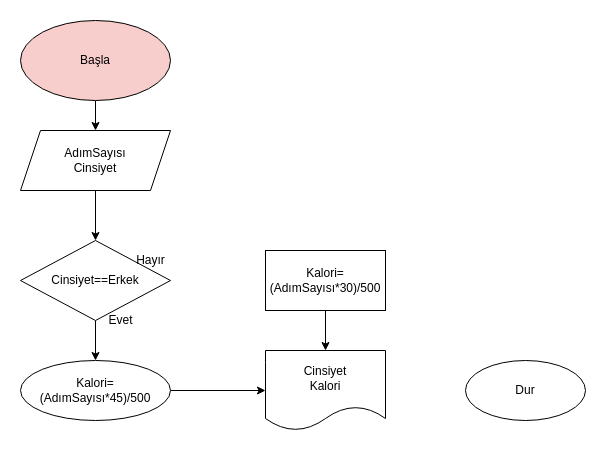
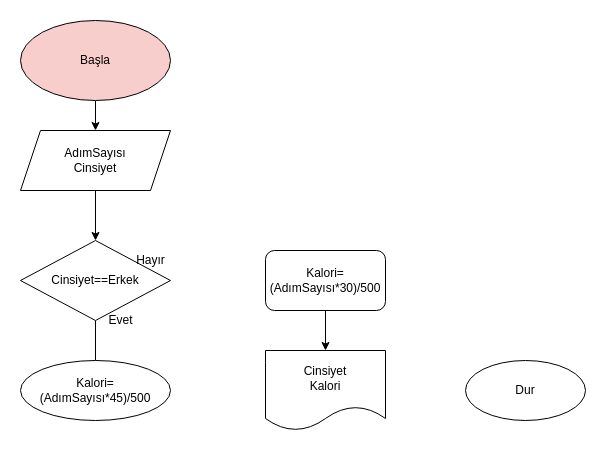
node "Kalori=(AdımSayısı*30)/500": shape rectangle -> rounded rectangle
edge "Cinsiyet==Erkek" -> "Kalori=(AdımSayısı*45)/500": arrowhead classic -> none
edge "Kalori=(AdımSayısı*45)/500" -> "Cinsiyet Kalori": removed
